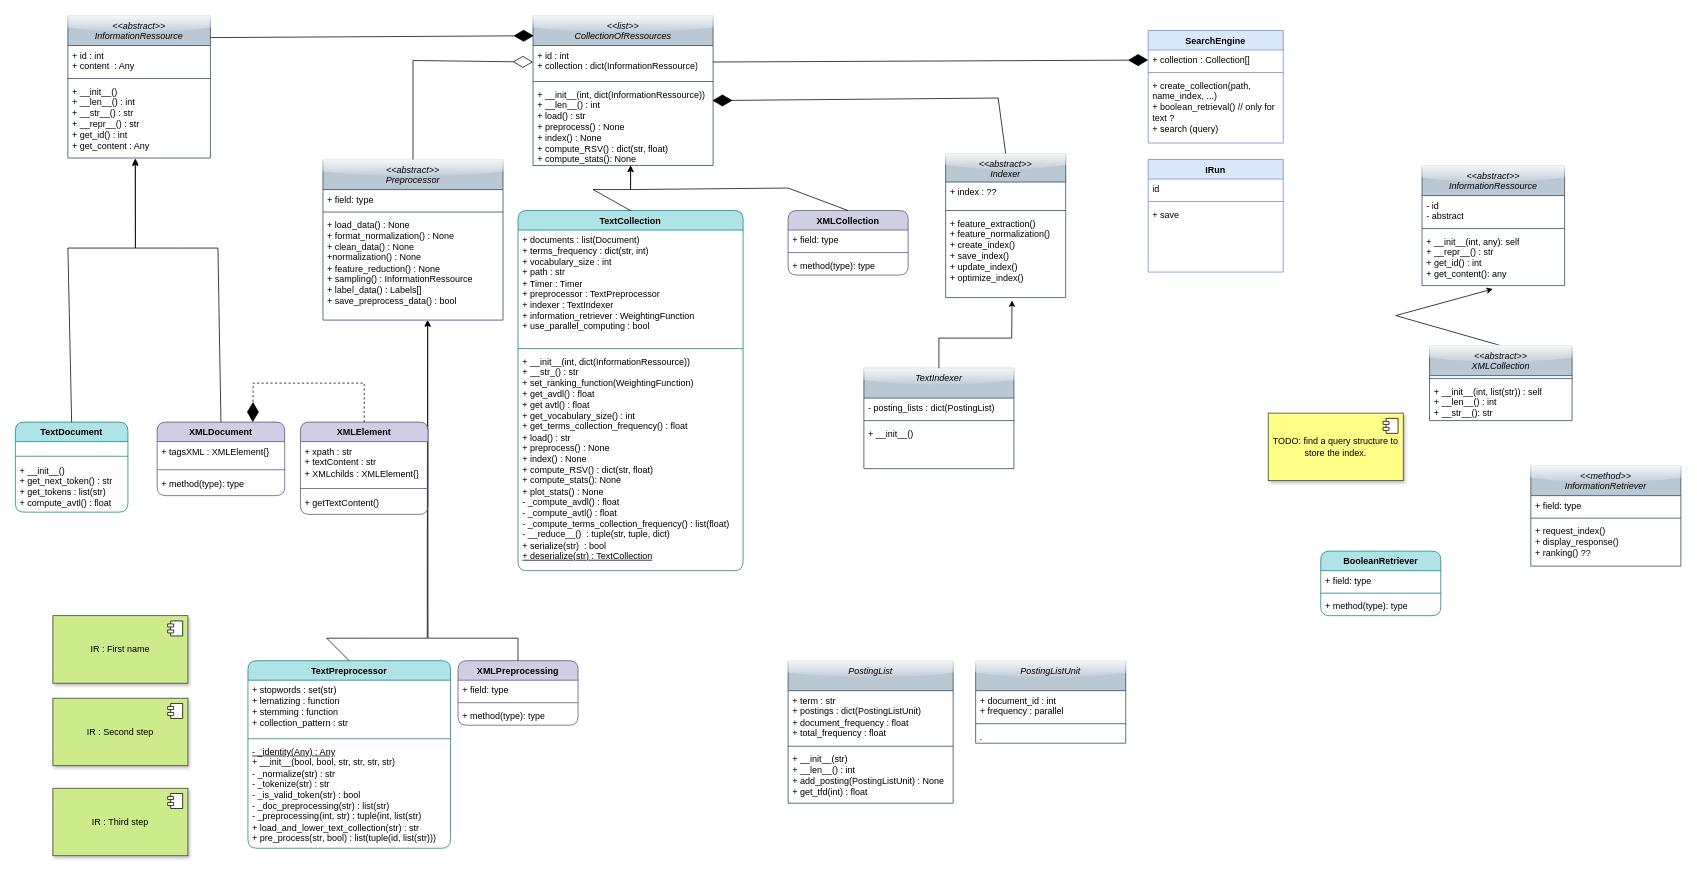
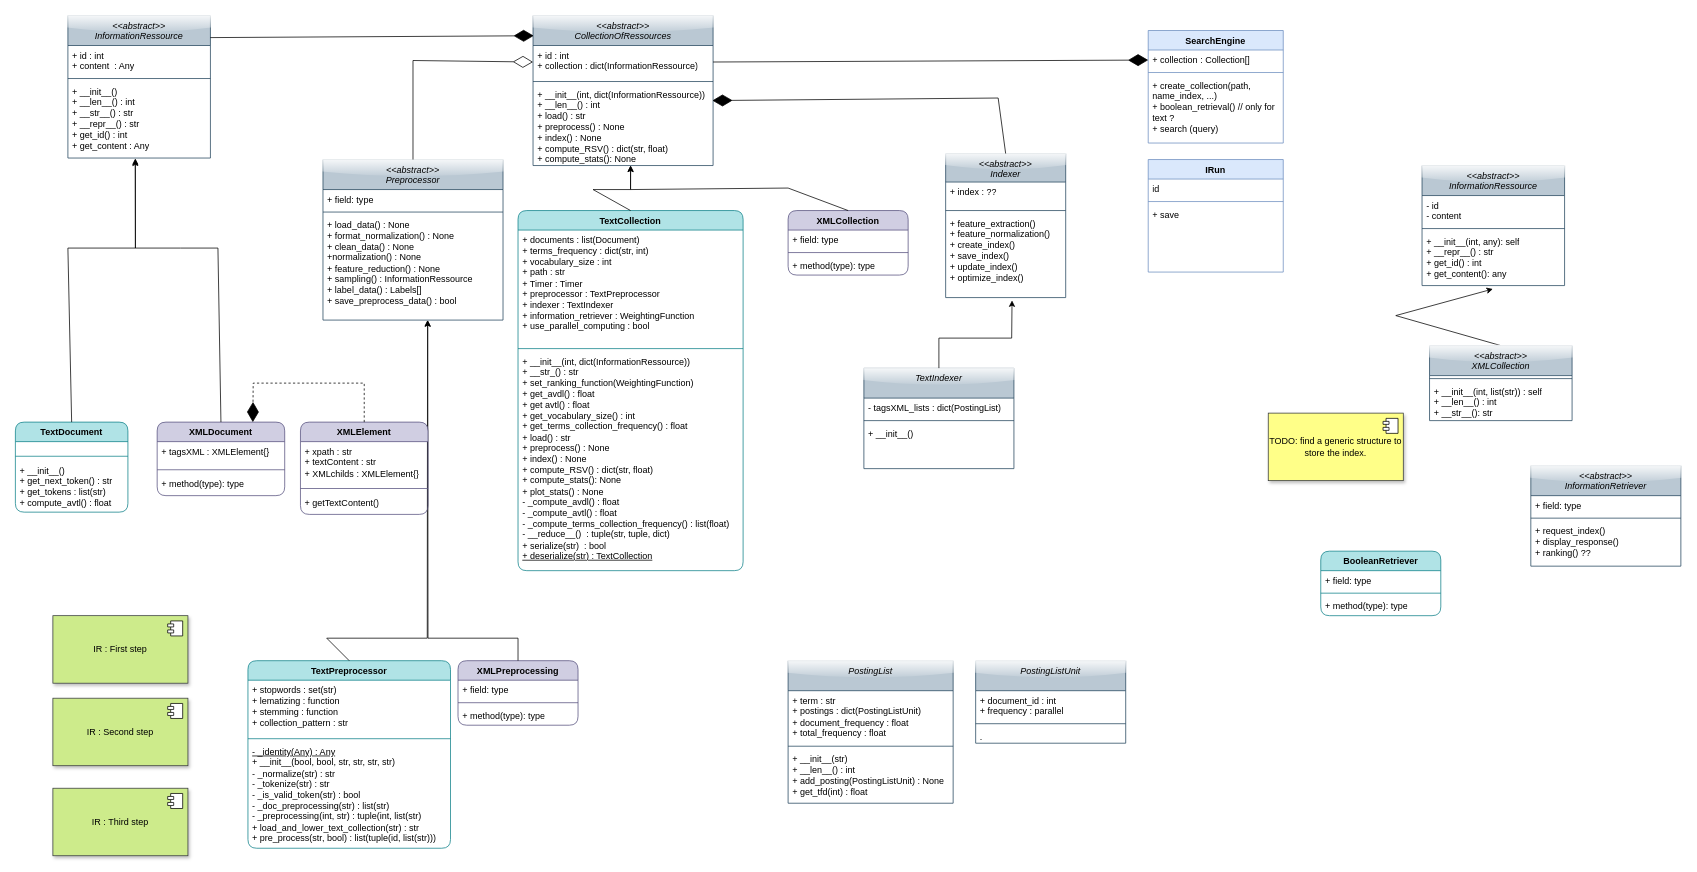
node "<<list>> CollectionOfRessources": label "<<list>> CollectionOfRessources" -> "<<abstract>> CollectionOfRessources"
node "- id - abstract": label "- id - abstract" -> "- id - content"
node "- posting_lists : dict(PostingList)": label "- posting_lists : dict(PostingList)" -> "- tagsXML_lists : dict(PostingList)"
node "TODO: find a query structure to store the index.": label "TODO: find a query structure to store the index." -> "TODO: find a generic structure to store the index."
node "<<method>> InformationRetriever": label "<<method>> InformationRetriever" -> "<<abstract>> InformationRetriever"
node "IR : First name": label "IR : First name" -> "IR : First step"
